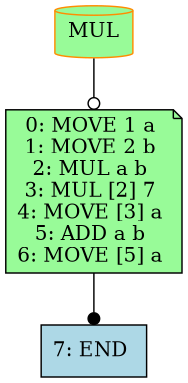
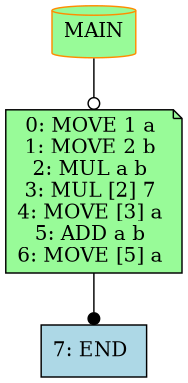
node "MUL": label "MUL" -> "MAIN"
